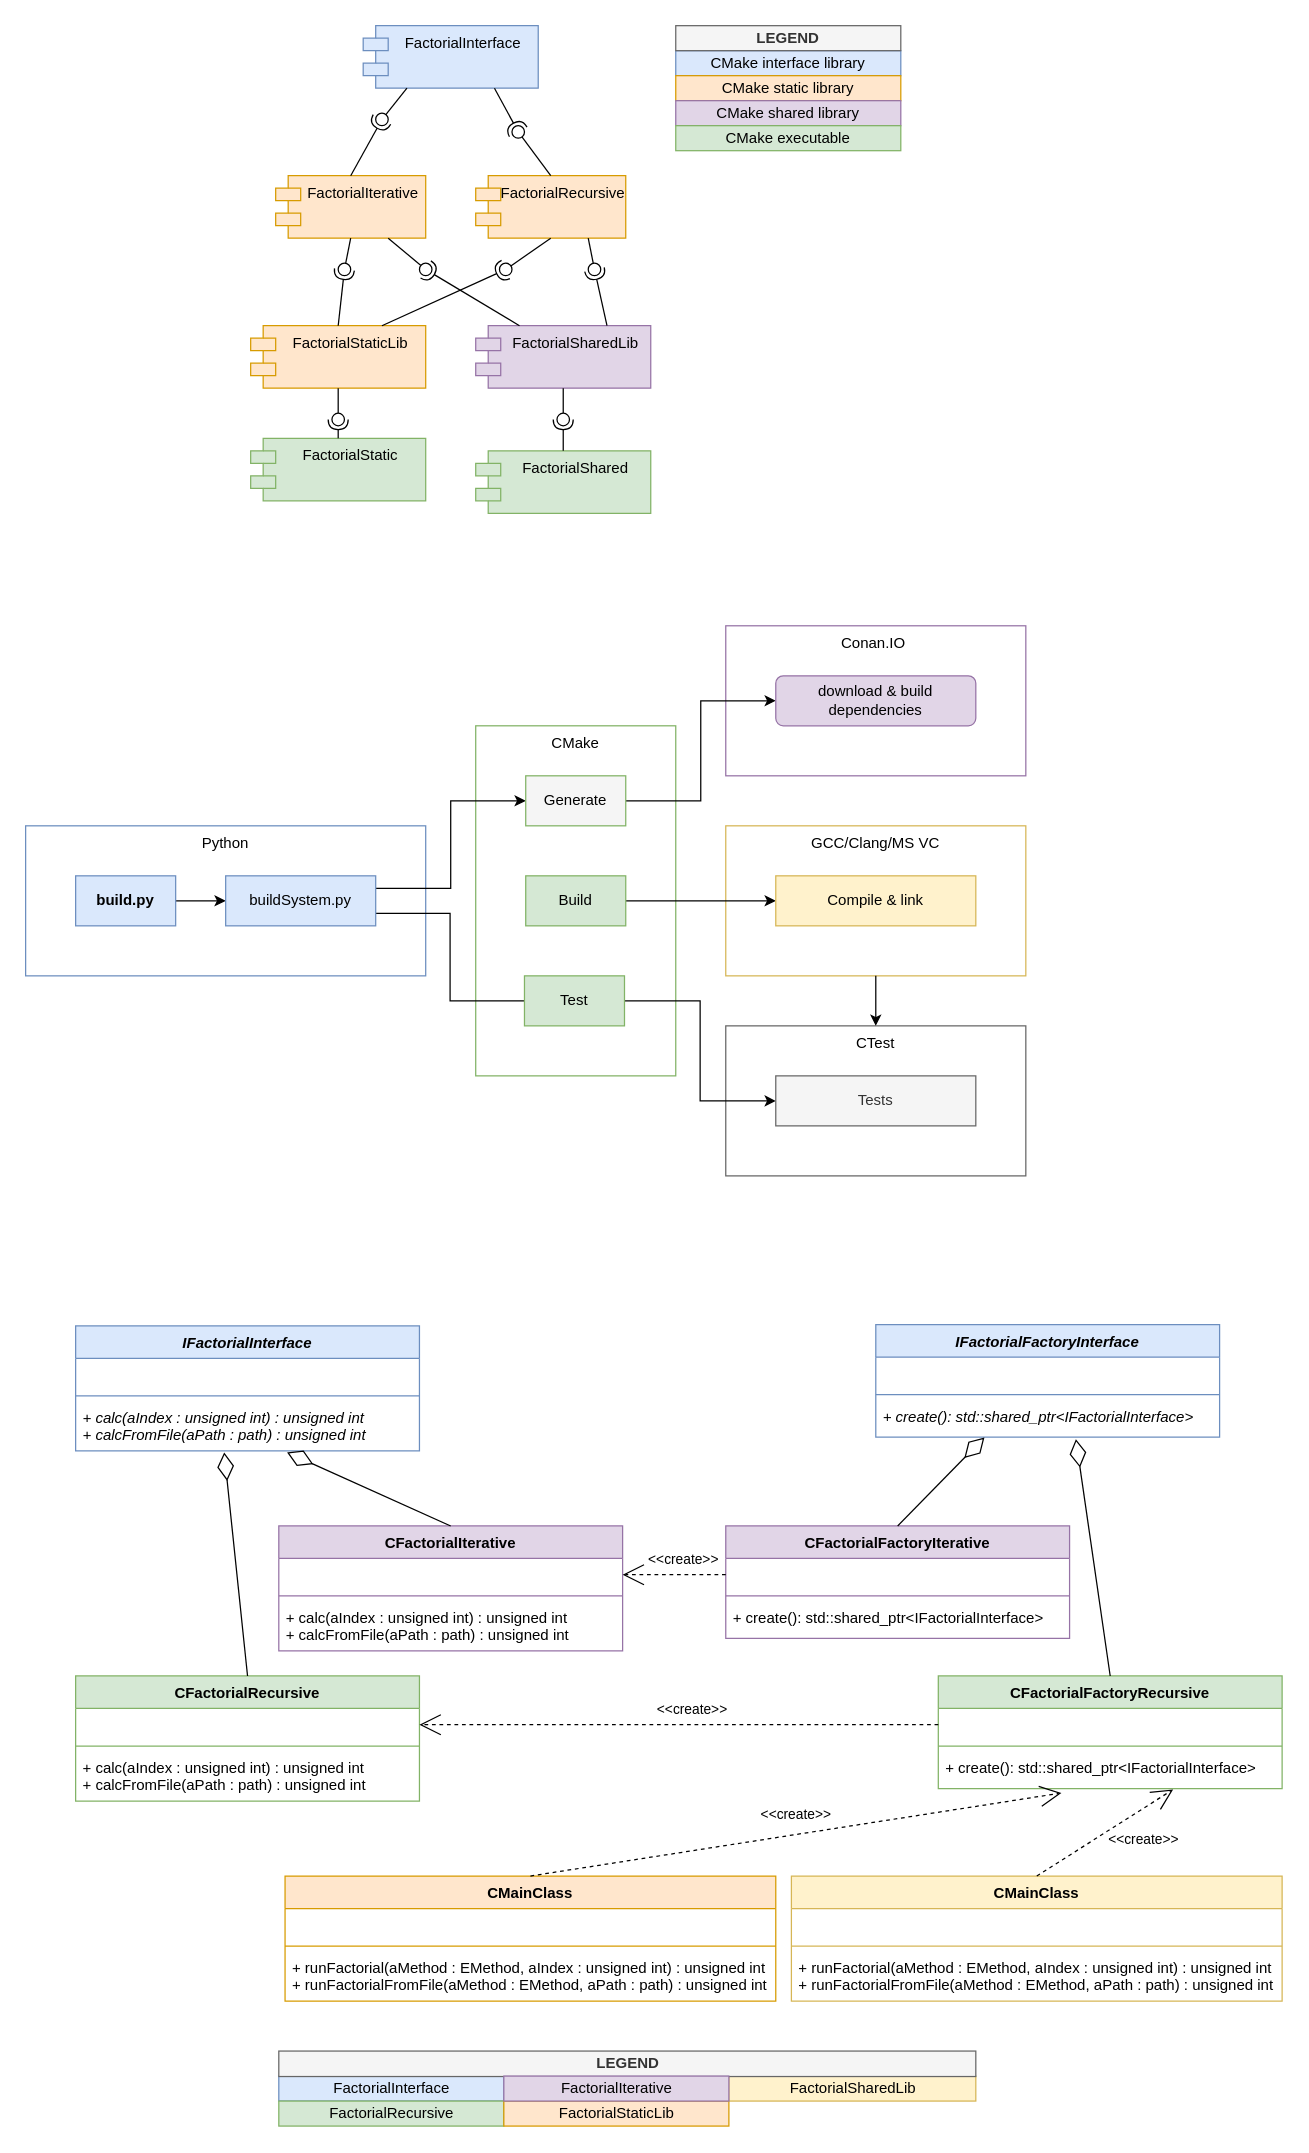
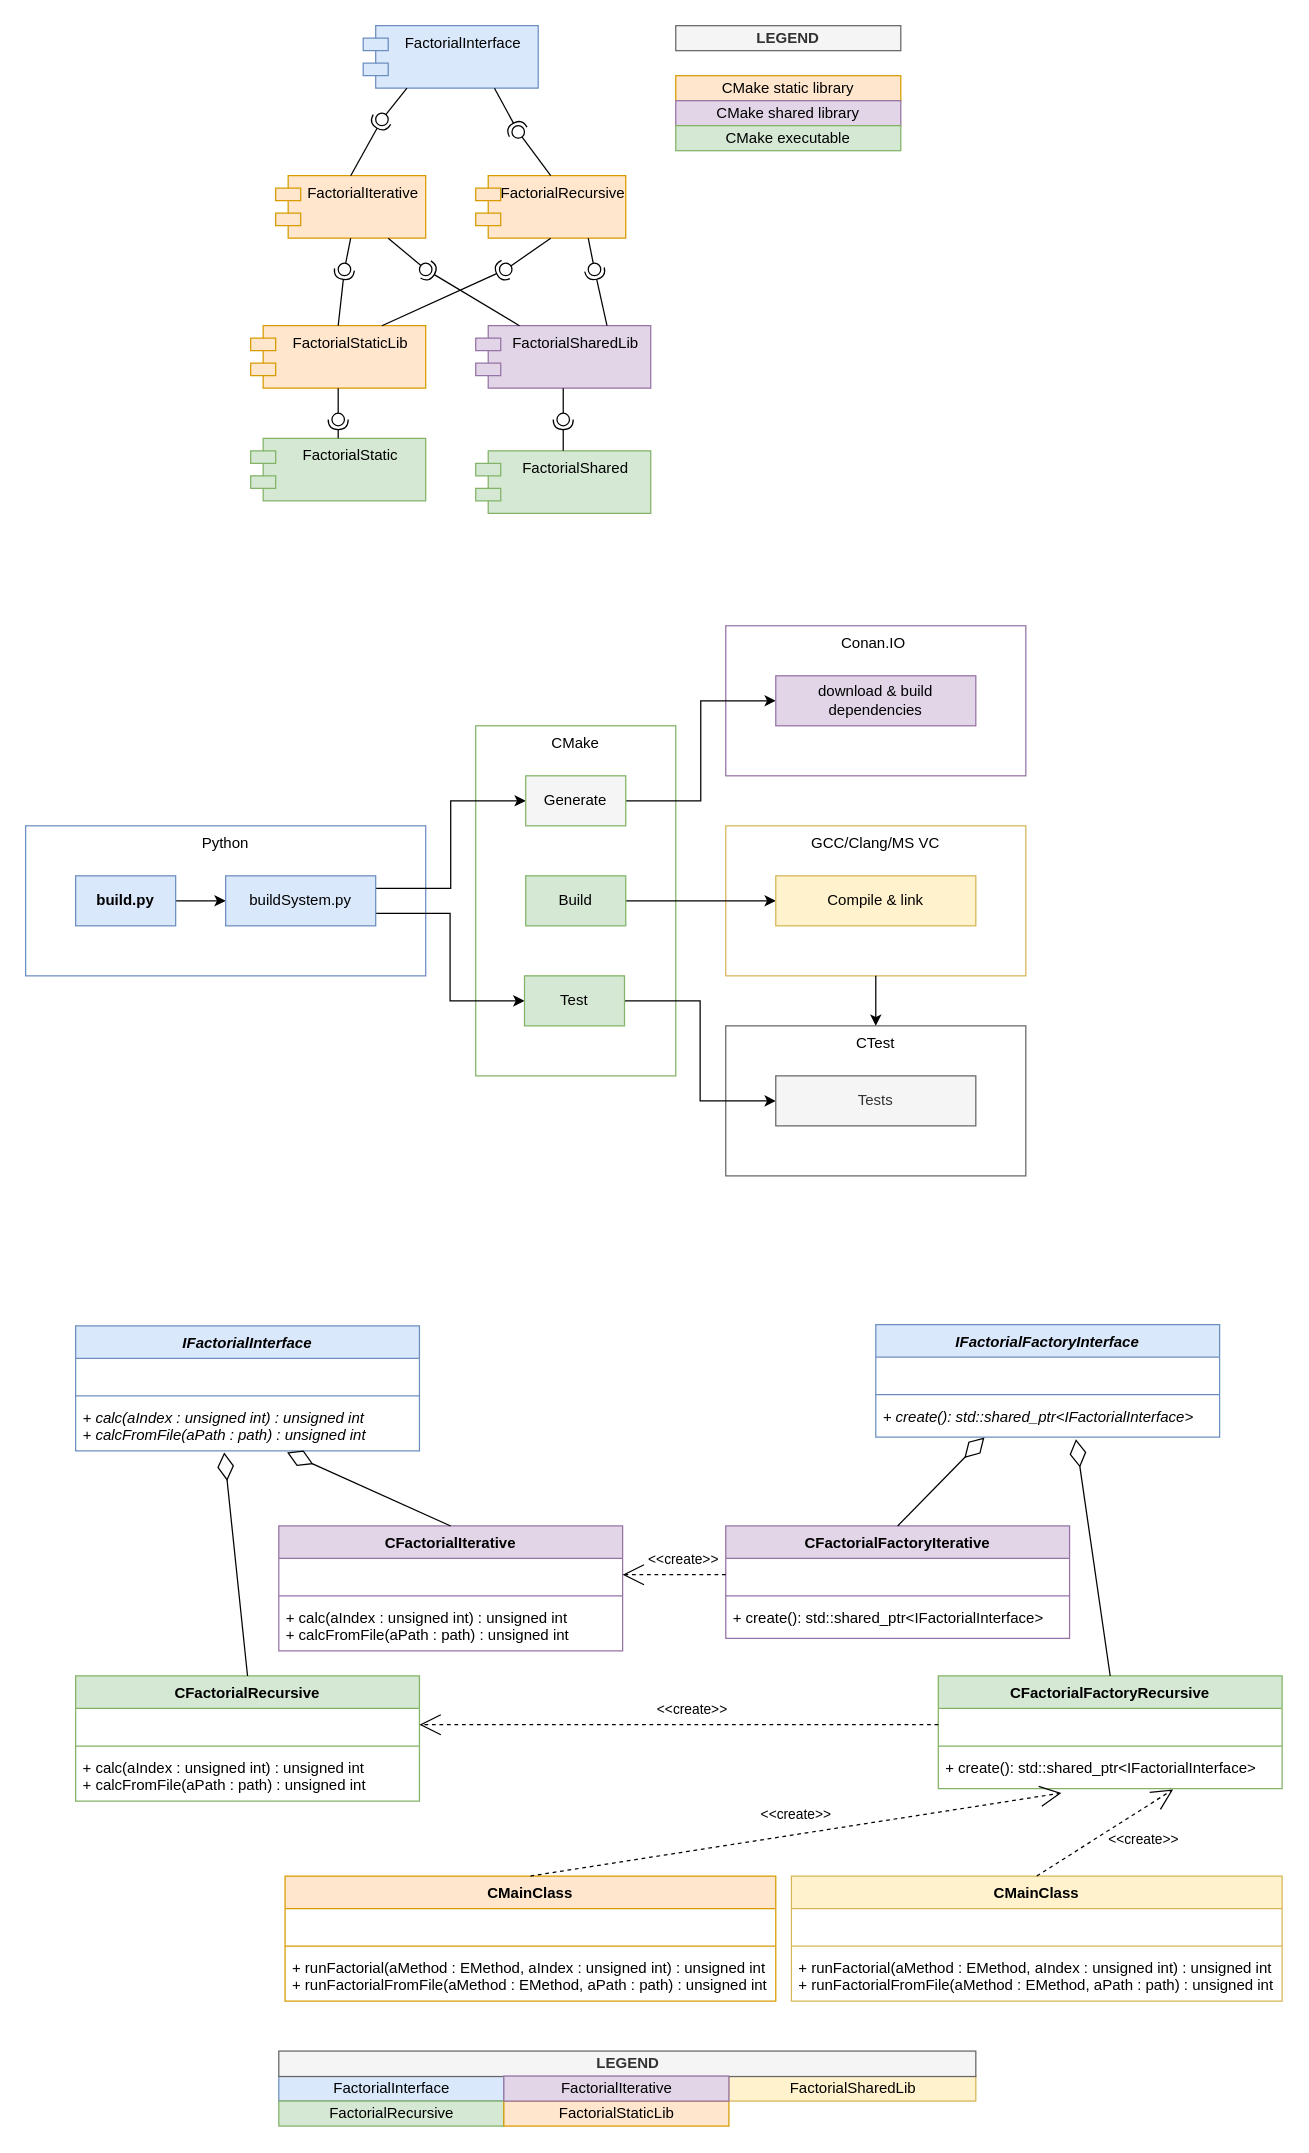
node "CMake interface library": removed
node "download & build dependencies": shape rounded rectangle -> rectangle
edge "buildSystem.py" -- "Test": arrowhead none -> classic
